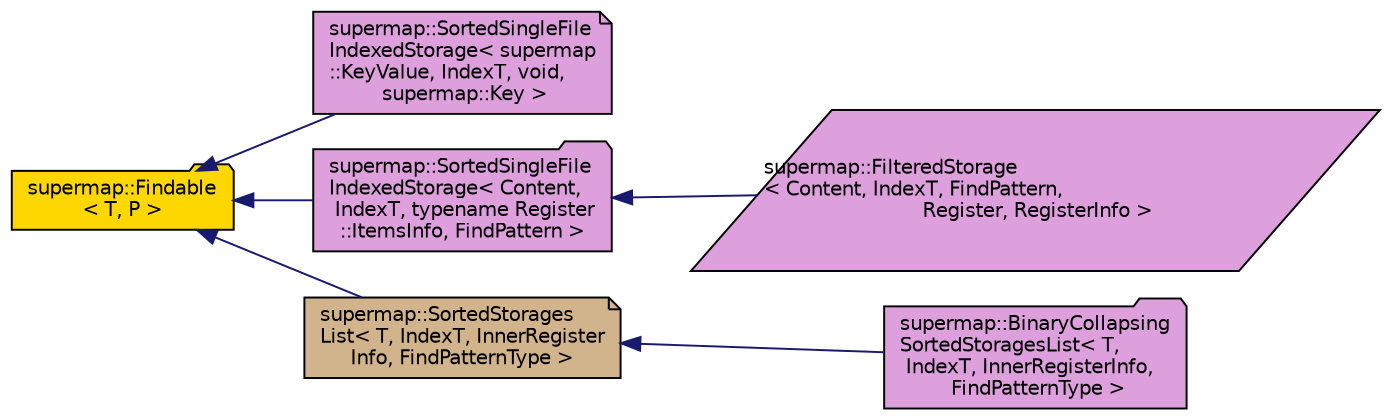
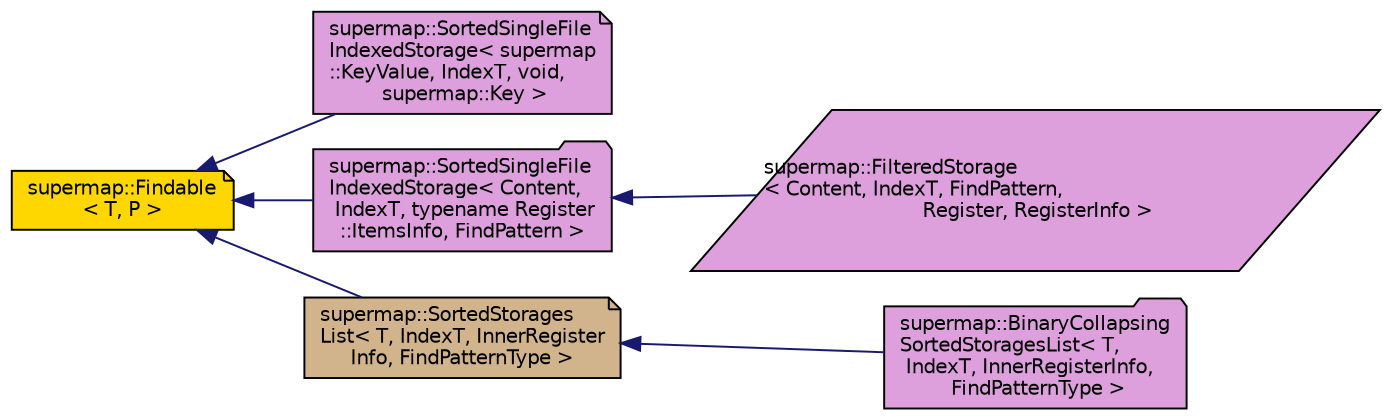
node "supermap::Findable < T, P >": shape folder -> note
